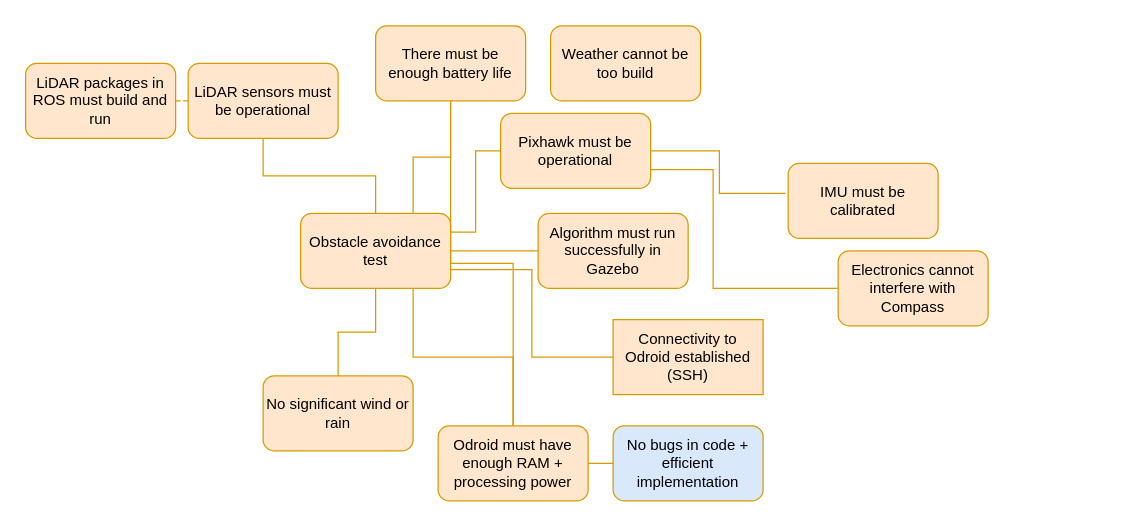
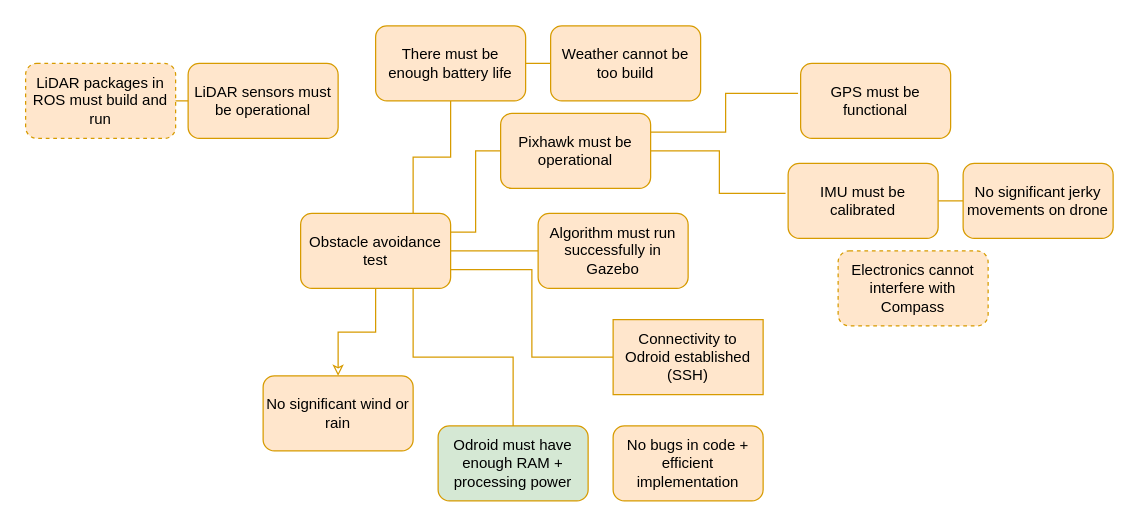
node "LiDAR packages in ROS must build and run": style solid -> dashed
edge "LiDAR packages in ROS must build and run" -- "LiDAR sensors must be operational": style dashed -> solid
node "GPS must be functional": added
edge "GPS must be functional" -- "Pixhawk must be operational": added
edge "LiDAR sensors must be operational" -- "Obstacle avoidance test": removed
edge "IMU must be calibrated" -- "No significant jerky movements on drone": added
node "No significant jerky movements on drone": added
edge "Pixhawk must be operational" -- "Electronics cannot interfere with Compass": removed
edge "There must be enough battery life" -- "Odroid must have enough RAM + processing power": now "There must be enough battery life" -- "Weather cannot be too build"
node "Electronics cannot interfere with Compass": style solid -> dashed
edge "Obstacle avoidance test" -- "No significant wind or rain": arrowhead none -> classic
node "Odroid must have enough RAM + processing power": fillcolor #ffe6cc -> #d5e8d4
edge "Odroid must have enough RAM + processing power" -- "No bugs in code + efficient implementation": removed
node "No bugs in code + efficient implementation": fillcolor #dae8fc -> #ffe6cc
